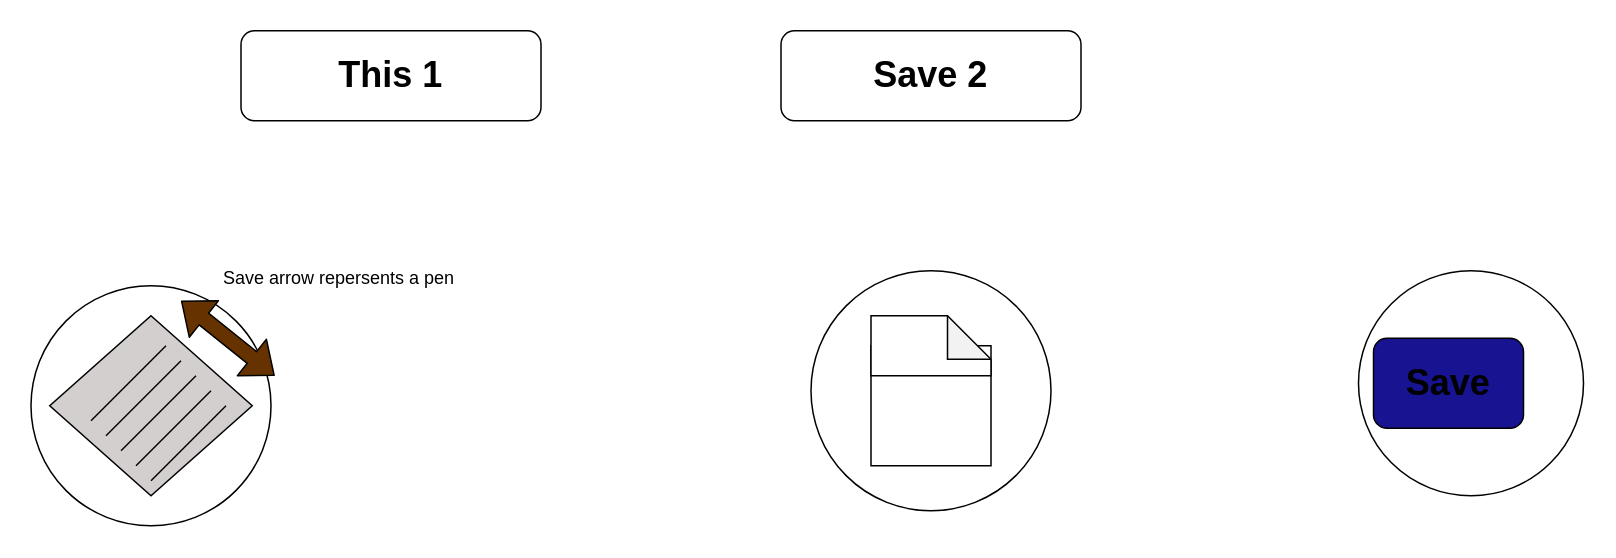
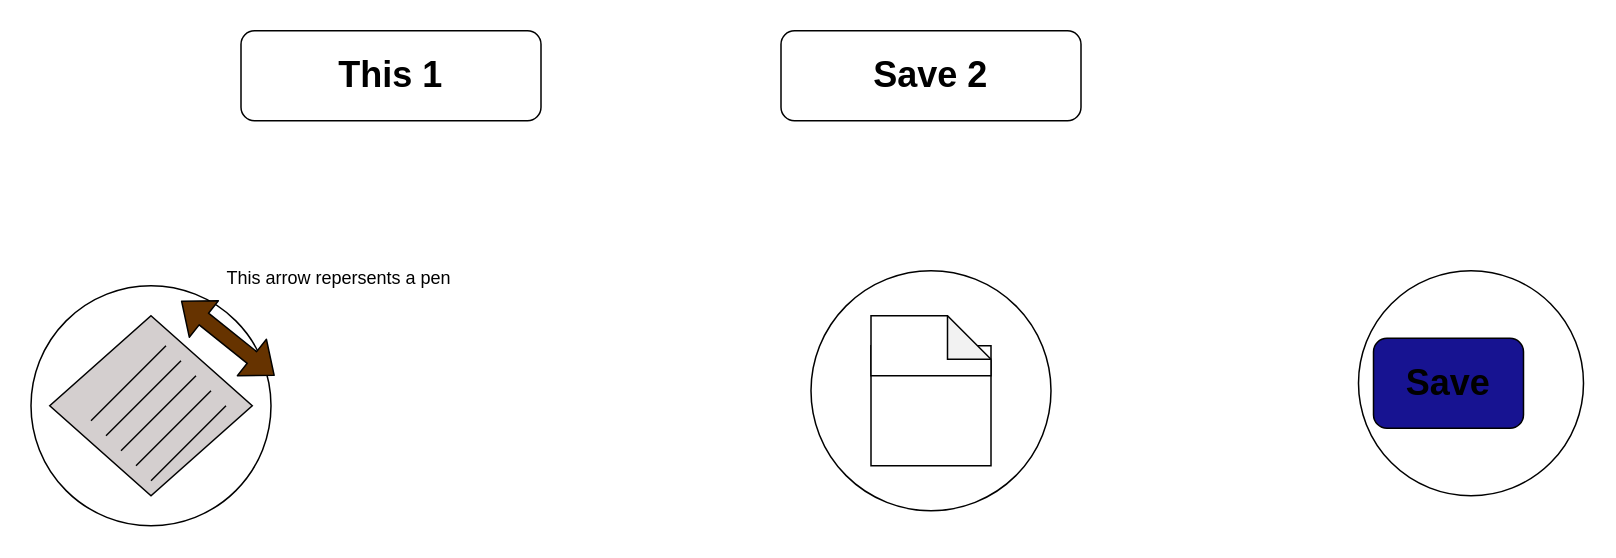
node "Save arrow repersents a pen": label "Save arrow repersents a pen" -> "This arrow repersents a pen"
